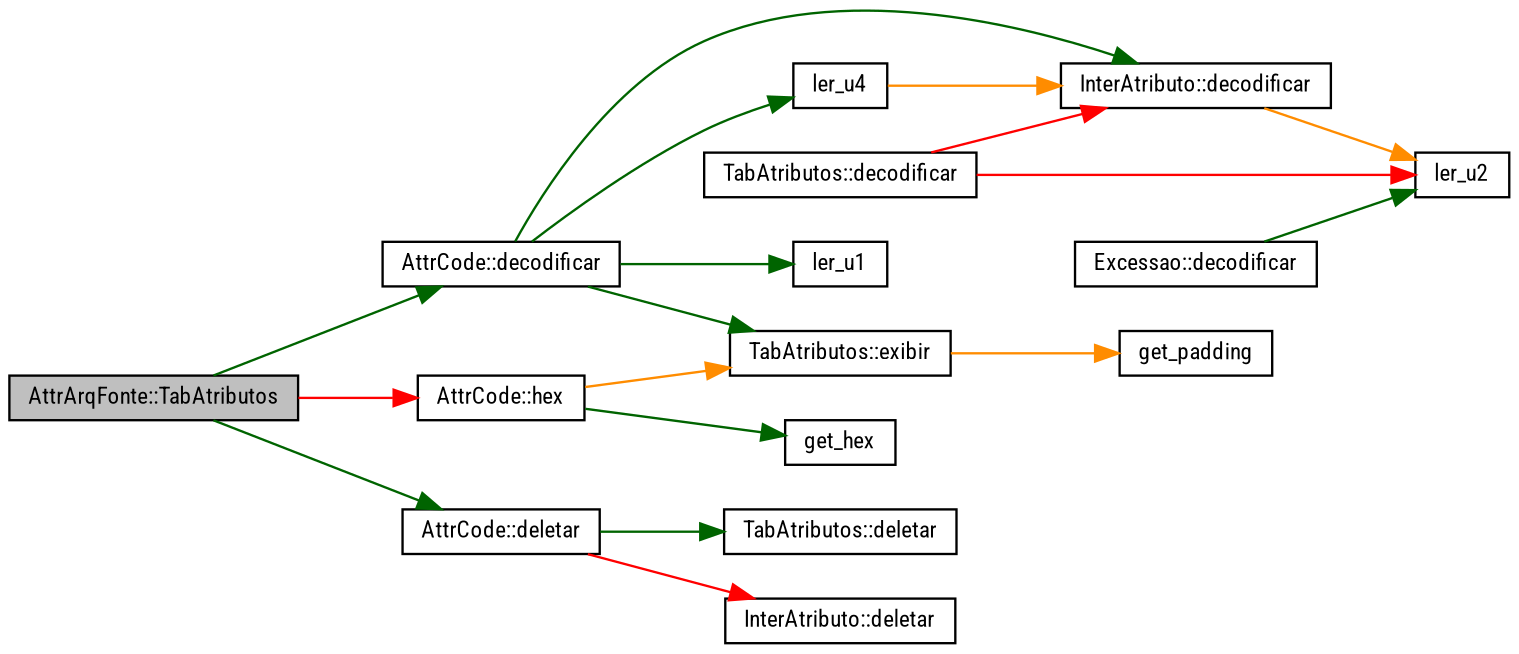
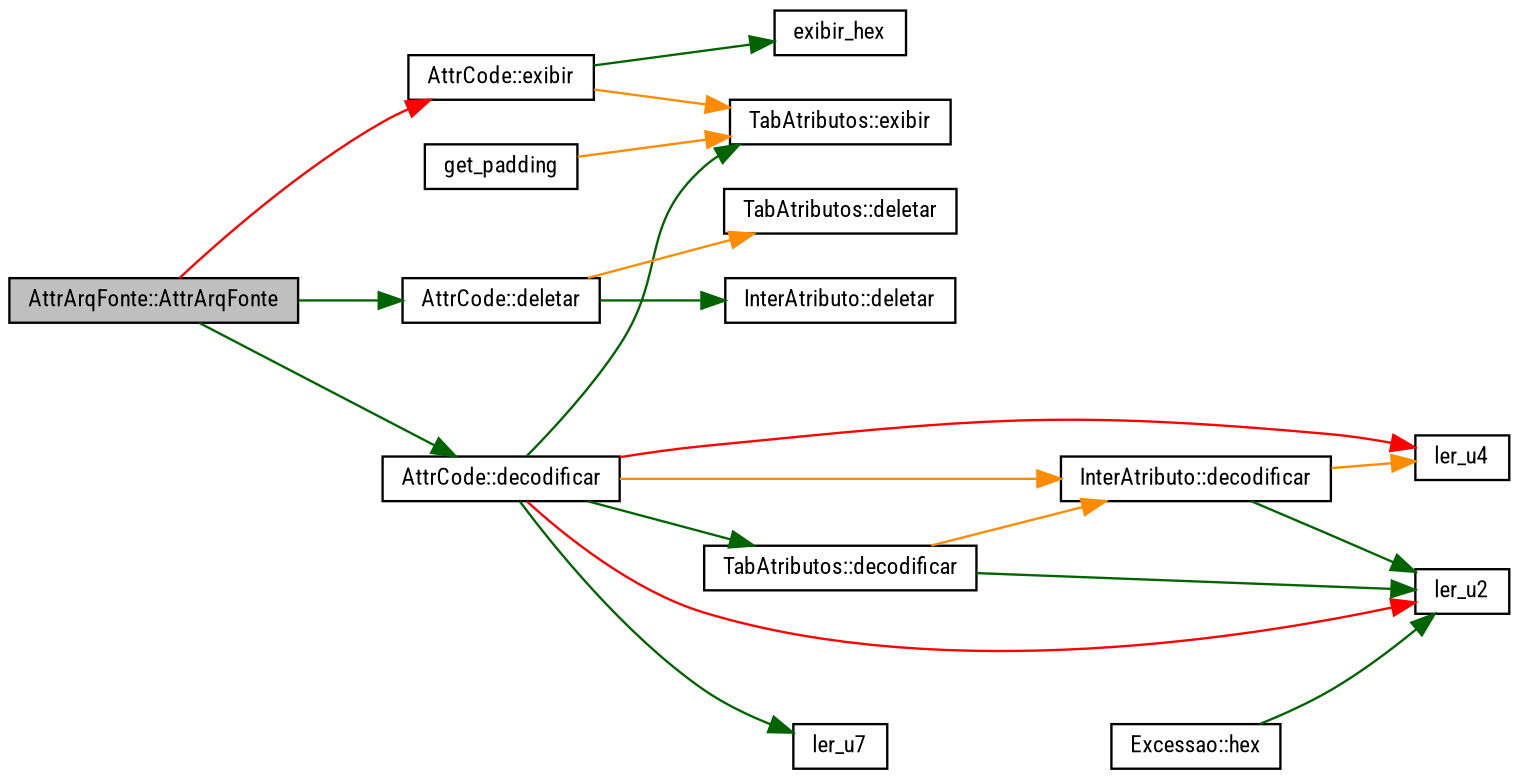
edge "AttrCode::decodificar" -> "InterAtributo::decodificar": color darkgreen -> darkorange
edge "ler_u4" -> "InterAtributo::decodificar": reversed
edge "InterAtributo::decodificar" -> "ler_u2": color darkorange -> darkgreen
edge "TabAtributos::decodificar" -> "InterAtributo::decodificar": color red -> darkorange
edge "AttrCode::decodificar" -> "ler_u4": color darkgreen -> red
edge "TabAtributos::decodificar" -> "ler_u2": color red -> darkgreen
node "ler_u1": label "ler_u1" -> "ler_u7"
node "Excessao::decodificar": label "Excessao::decodificar" -> "Excessao::hex"
edge "TabAtributos::exibir" -> "get_padding": reversed
node "AttrArqFonte::TabAtributos": label "AttrArqFonte::TabAtributos" -> "AttrArqFonte::AttrArqFonte"
node "AttrCode::hex": label "AttrCode::hex" -> "AttrCode::exibir"
node "get_hex": label "get_hex" -> "exibir_hex"
edge "AttrCode::decodificar" -> "TabAtributos::decodificar": added
edge "AttrCode::deletar" -> "TabAtributos::deletar": color darkgreen -> darkorange
edge "AttrCode::deletar" -> "InterAtributo::deletar": color red -> darkgreen
edge "AttrCode::decodificar" -> "ler_u2": added
